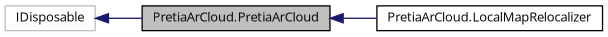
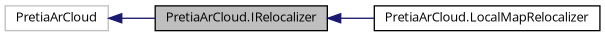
node "IDisposable": label "IDisposable" -> "PretiaArCloud"
node "PretiaArCloud.PretiaArCloud": label "PretiaArCloud.PretiaArCloud" -> "PretiaArCloud.IRelocalizer"
